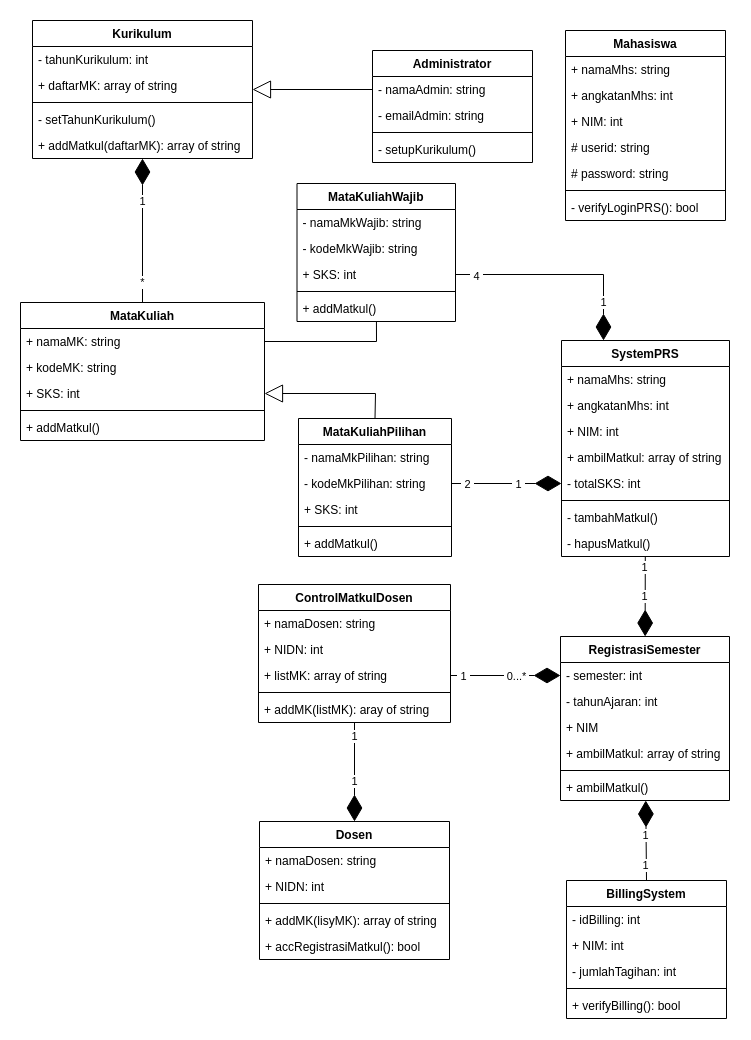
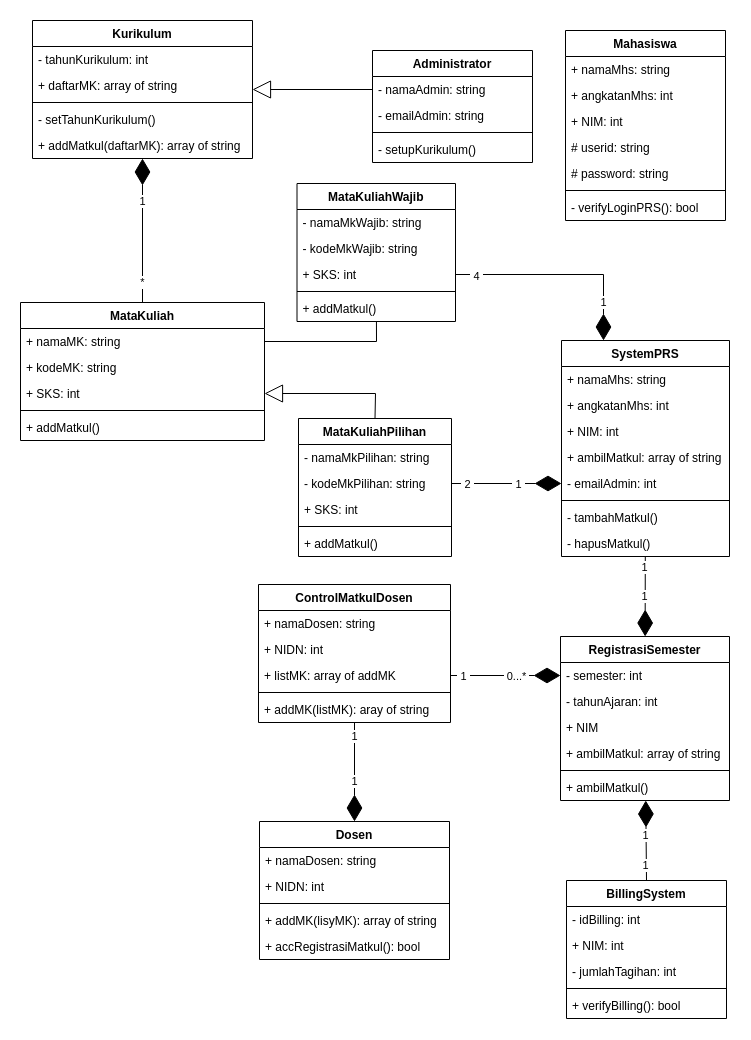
node "- totalSKS: int": label "- totalSKS: int" -> "- emailAdmin: int"
node "+ listMK: array of string": label "+ listMK: array of string" -> "+ listMK: array of addMK"
